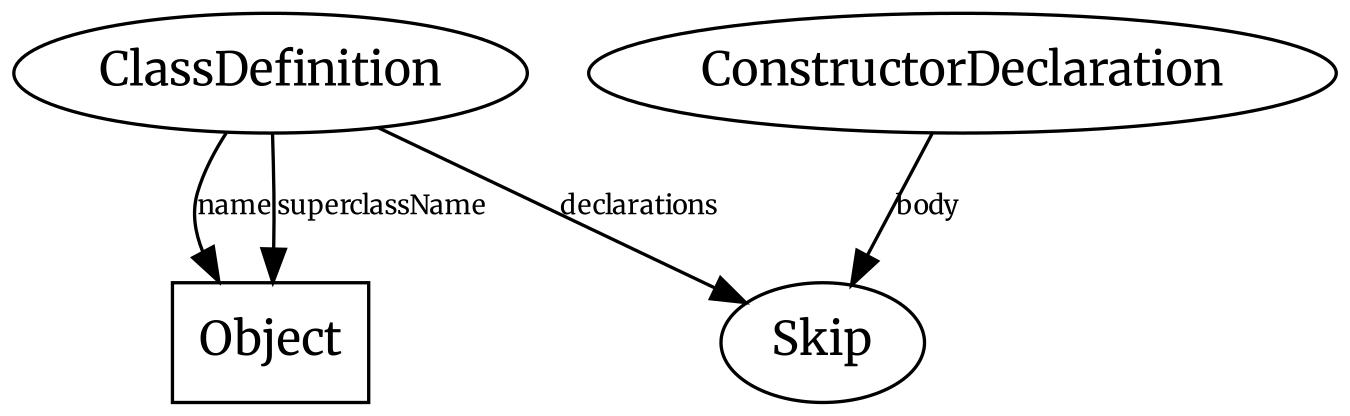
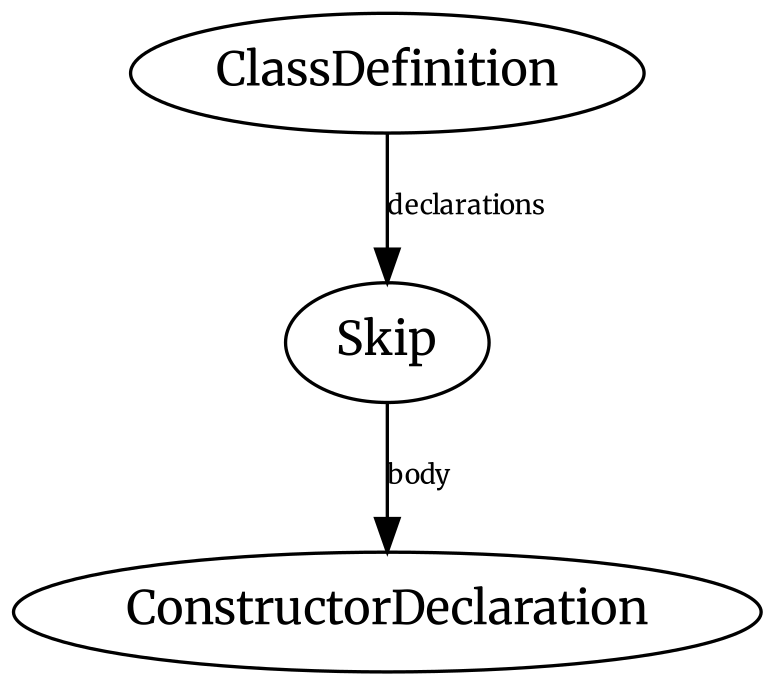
edge "ConstructorDeclaration" -> "Skip": reversed
node "Object": removed
